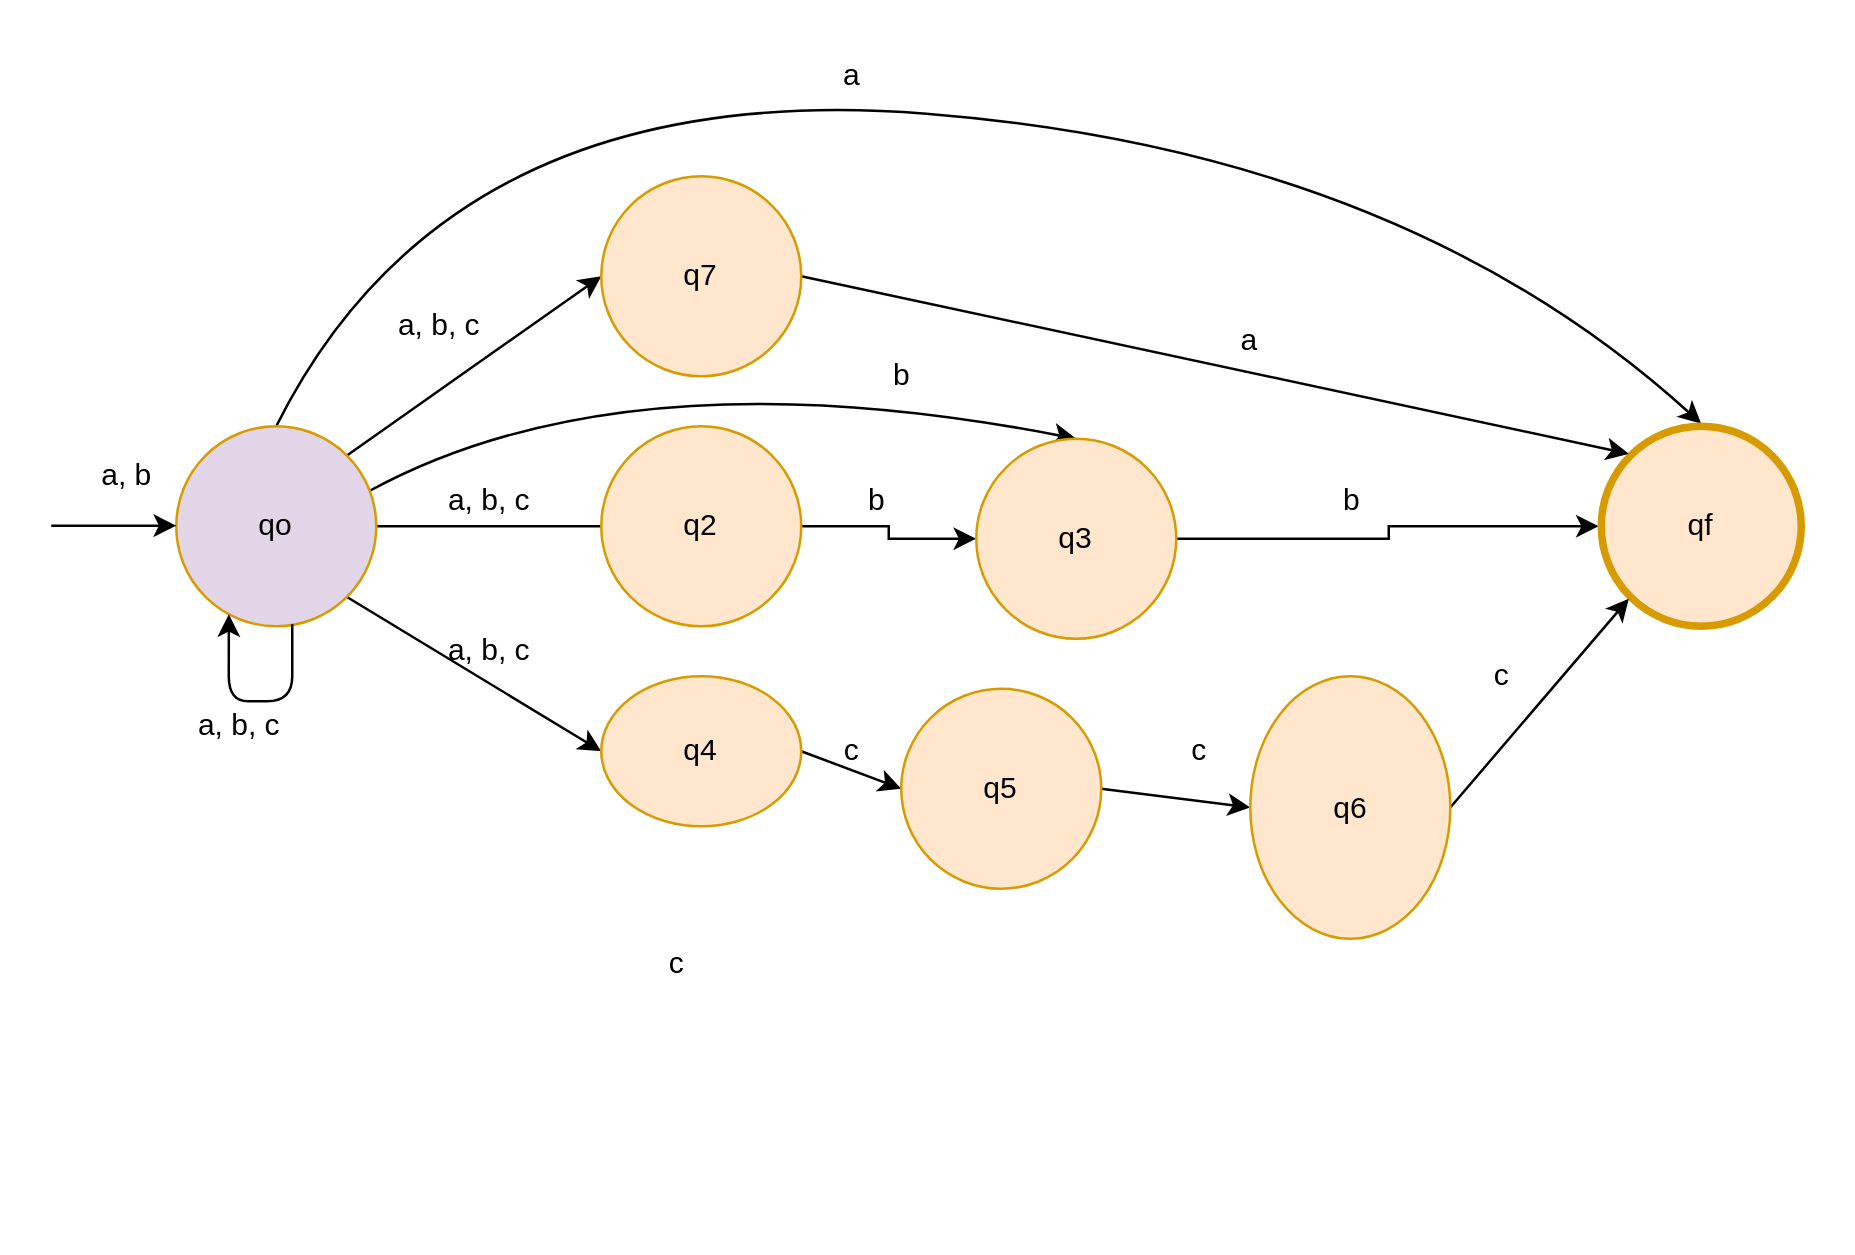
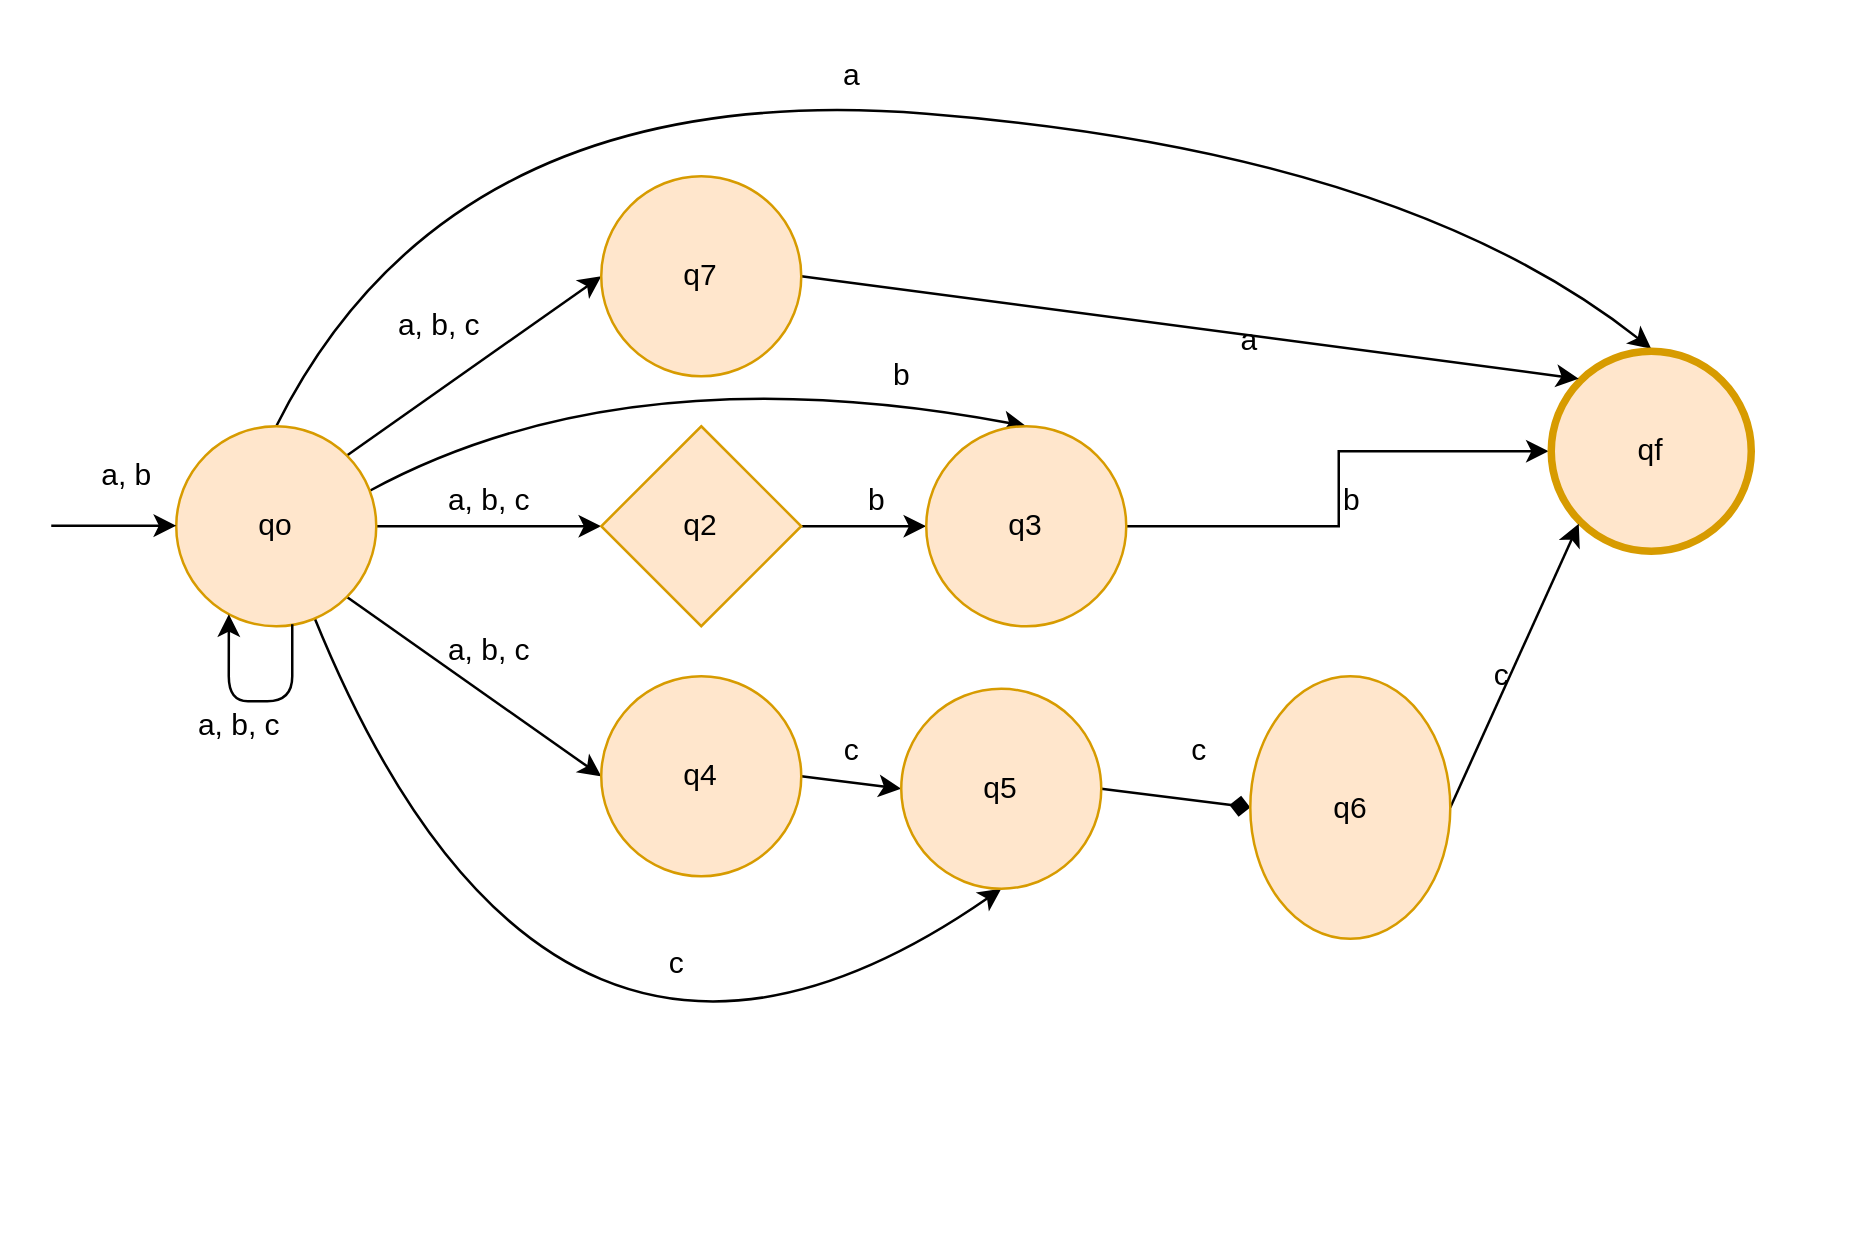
node "qo": fillcolor #e1d5e7 -> #ffe6cc
edge "qo" -- "q2": arrowhead none -> classic
node "q2": shape ellipse -> diamond
node "qf": moved (1701, 526) -> (1651, 451)
node "q3": moved (1076, 539) -> (1026, 526)
node "q4": size 200x150 -> 200x200
edge "q5" -> "q6": arrowhead classic -> diamond
edge "qo" -> "q5": added
